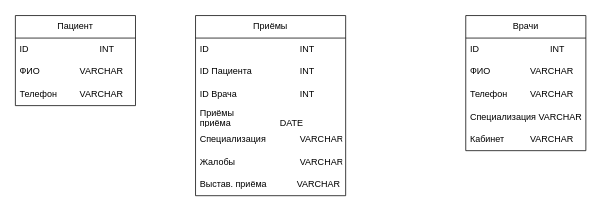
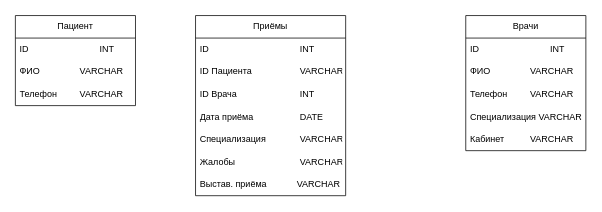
node "ID Пациента INT": label "ID Пациента INT" -> "ID Пациента VARCHAR"
node "Приёмы приёма DATE": label "Приёмы приёма DATE" -> "Дата приёма DATE"
